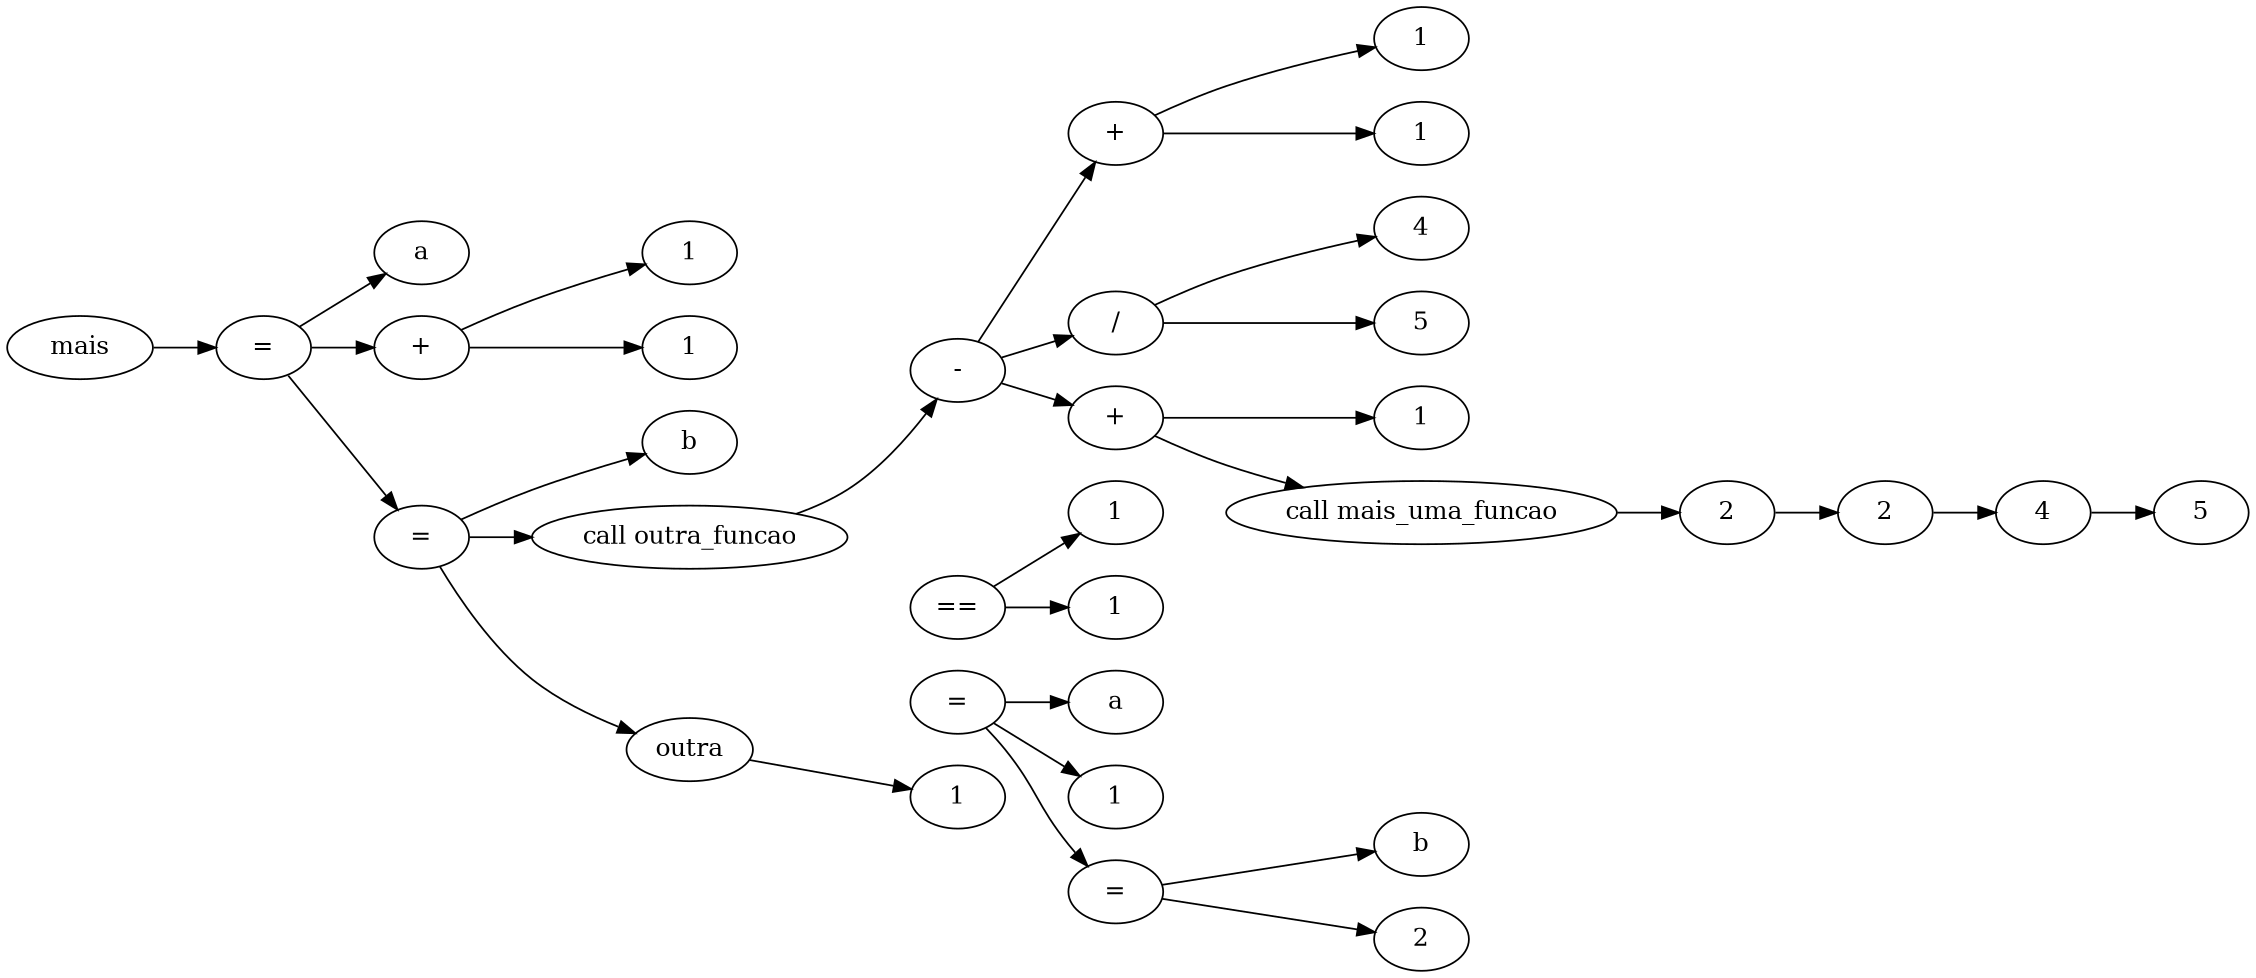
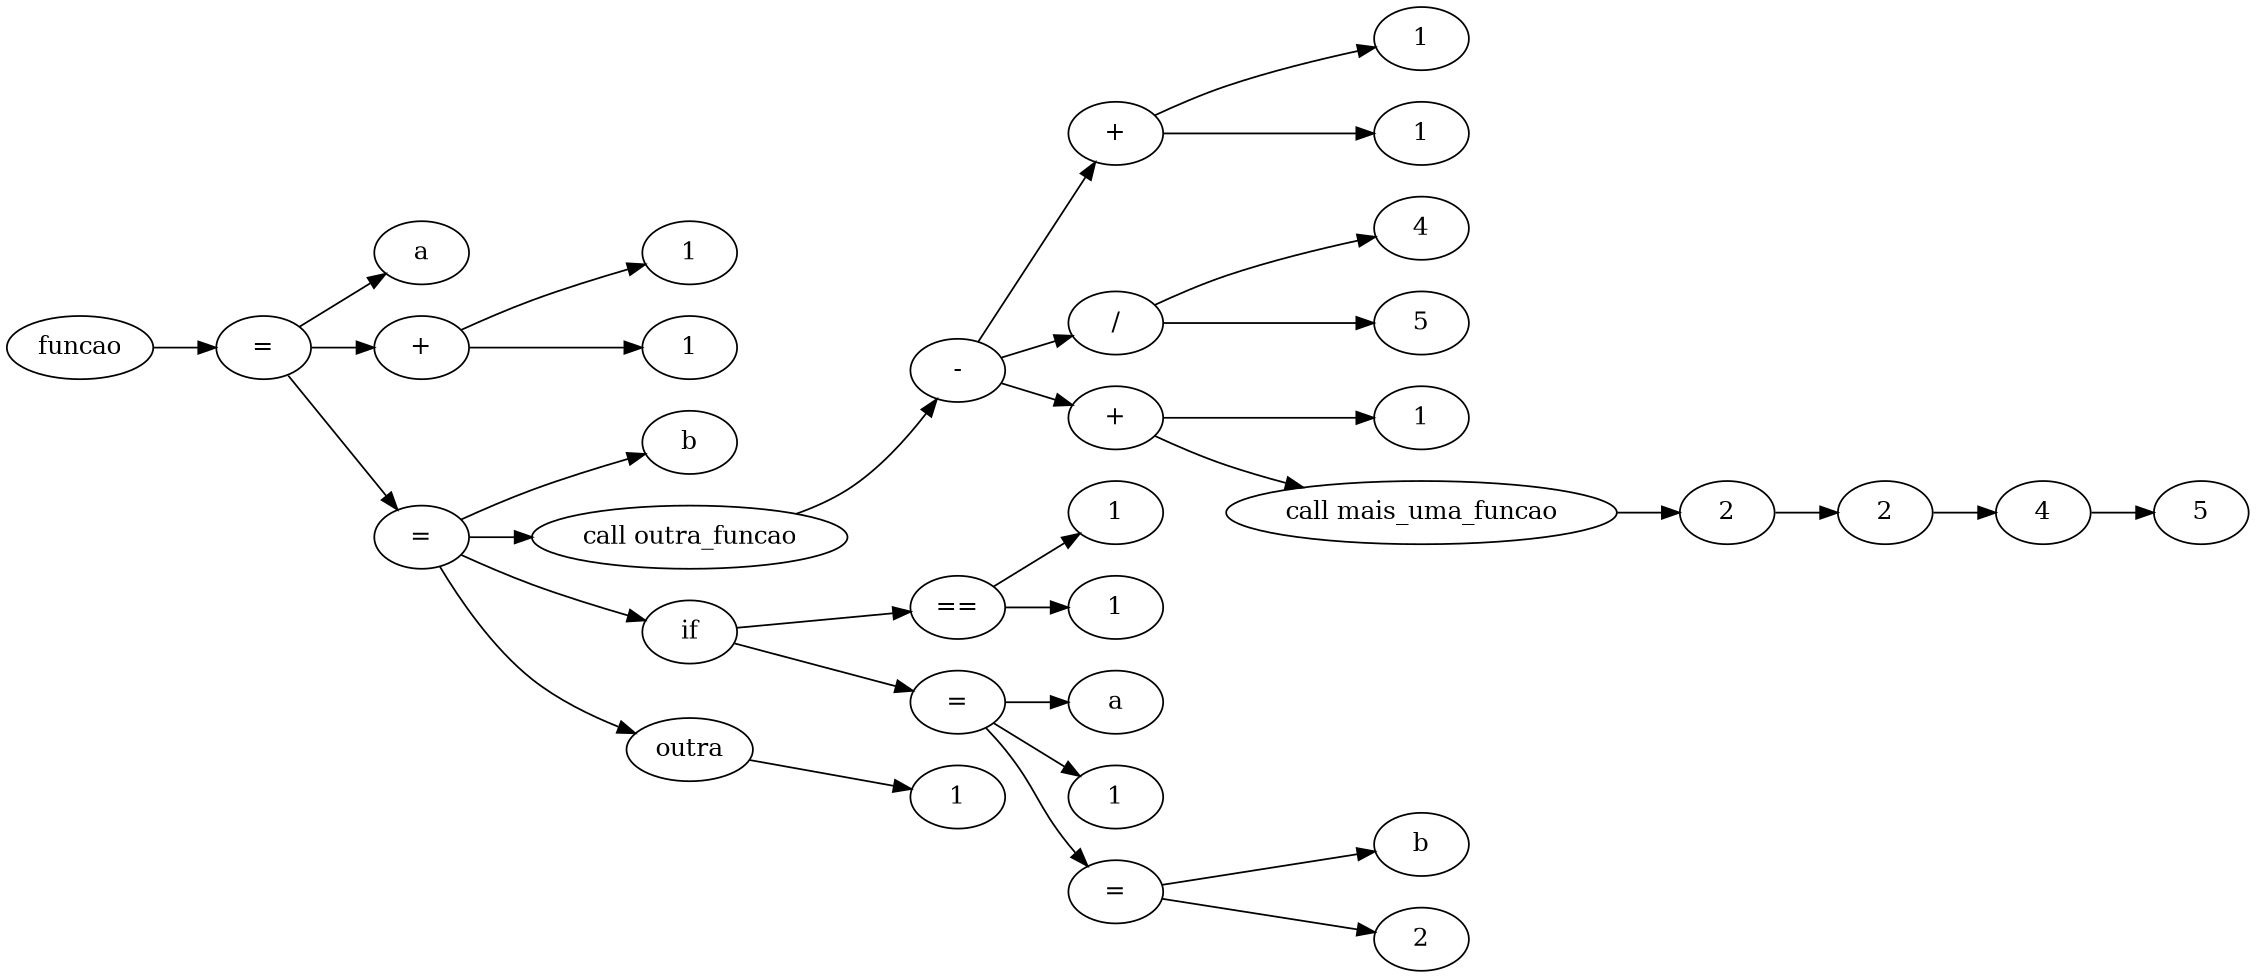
node "mais": label "mais" -> "funcao"
node "if": added
